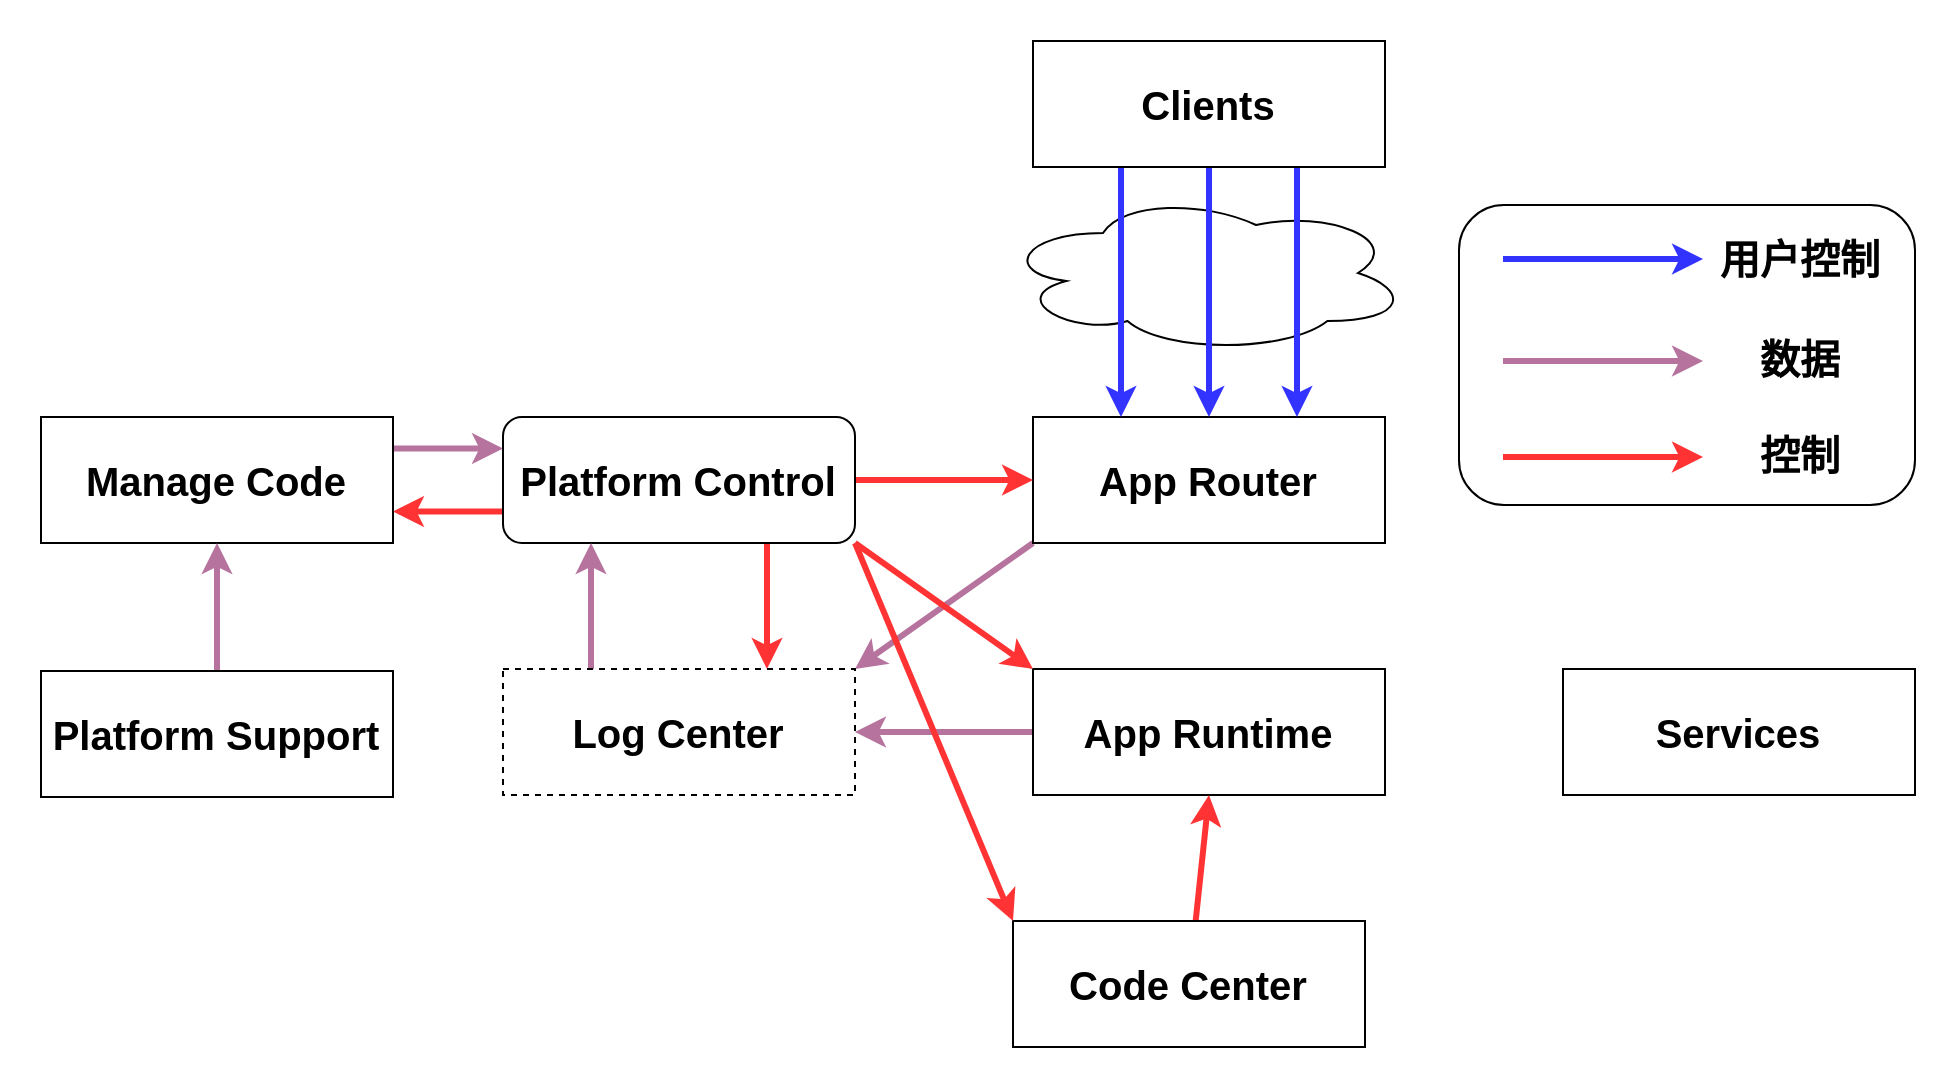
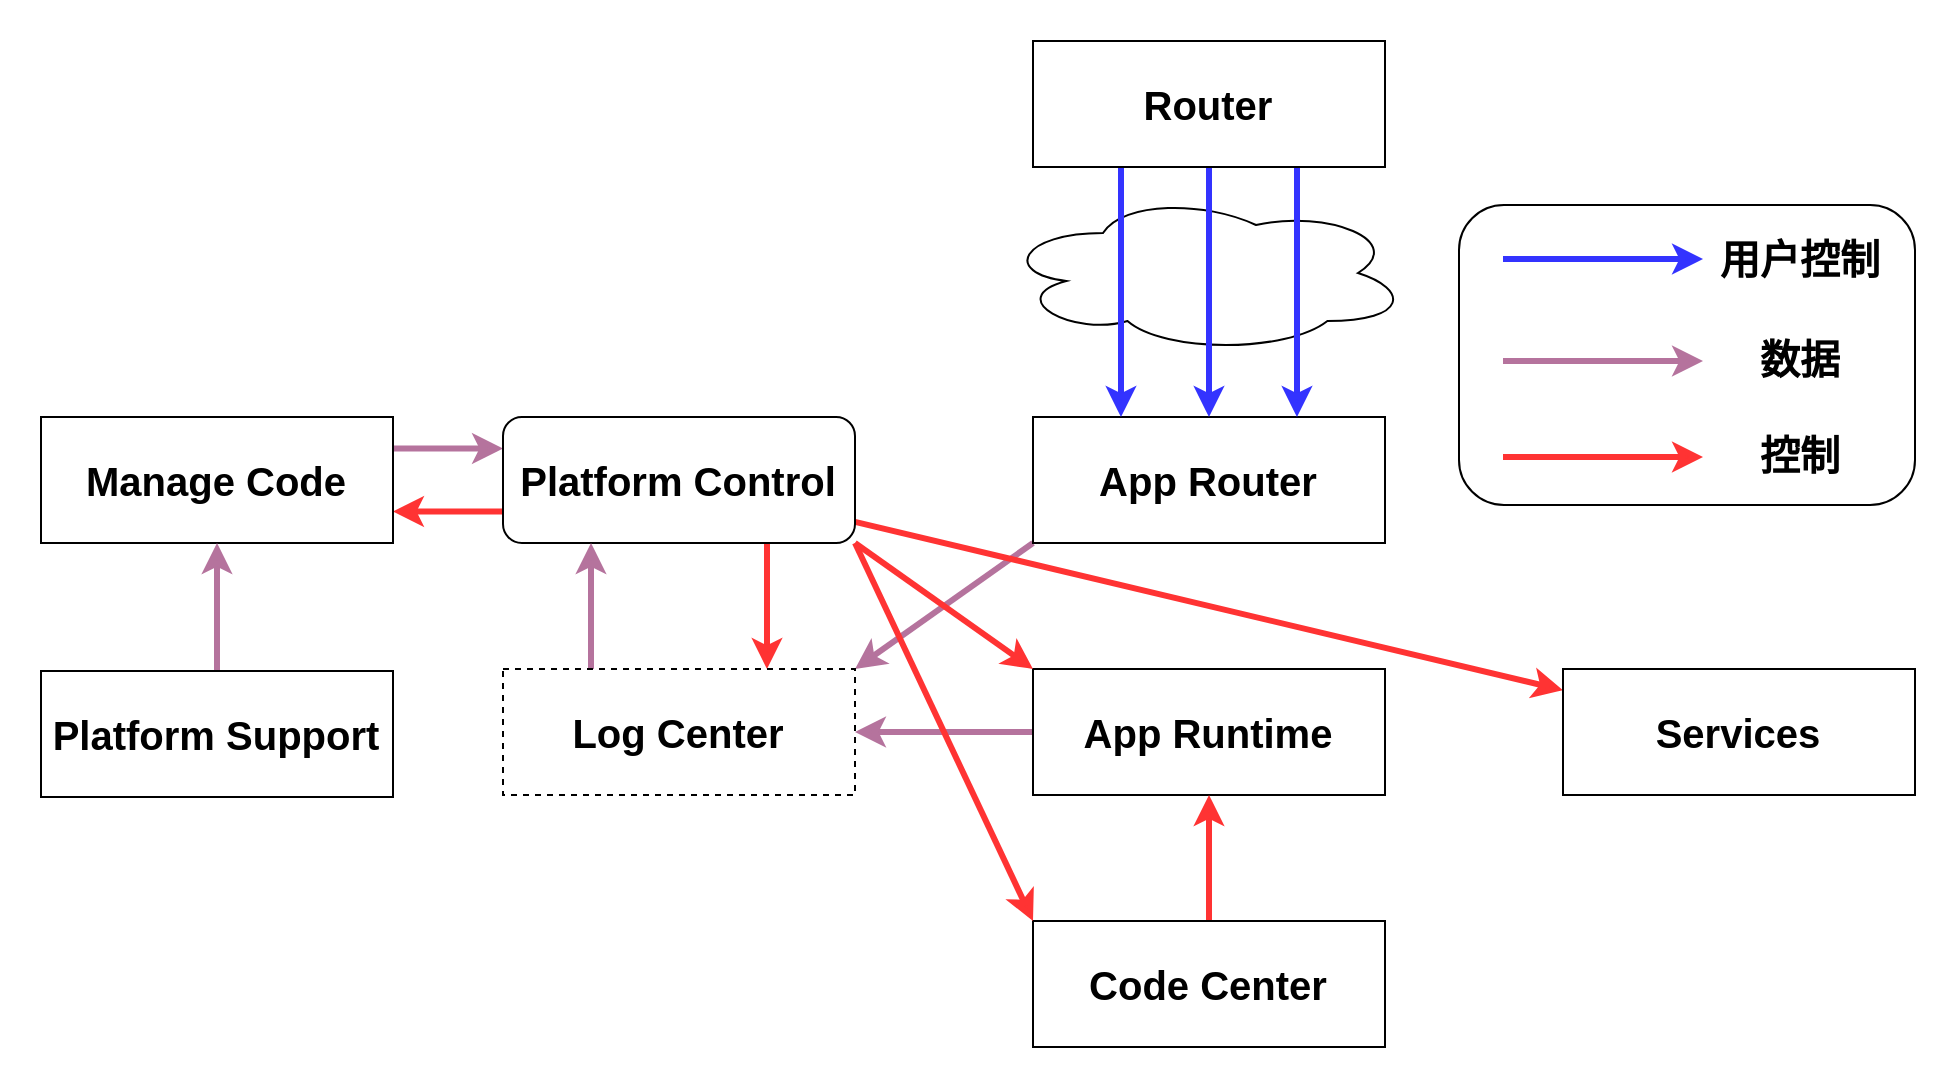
node "Clients": label "Clients" -> "Router"
edge "Platform Control" -> "App Router": now "Platform Control" -> "Services"
node "Code Center": moved (1189, 984) -> (1209, 984)
